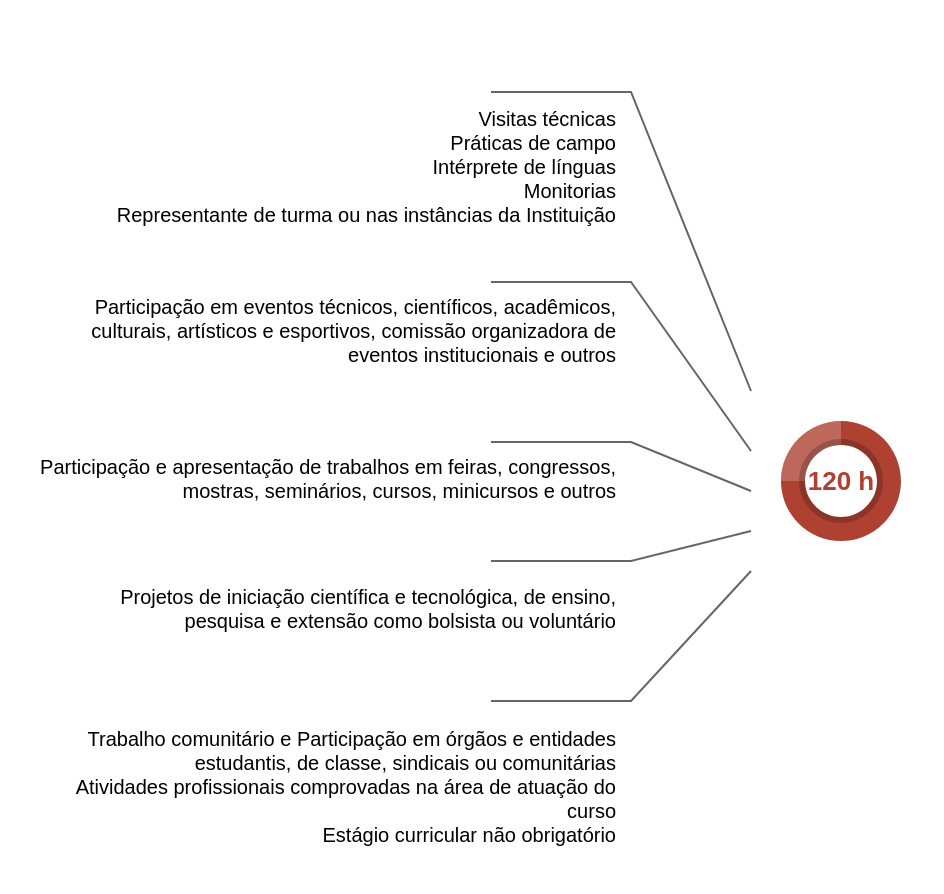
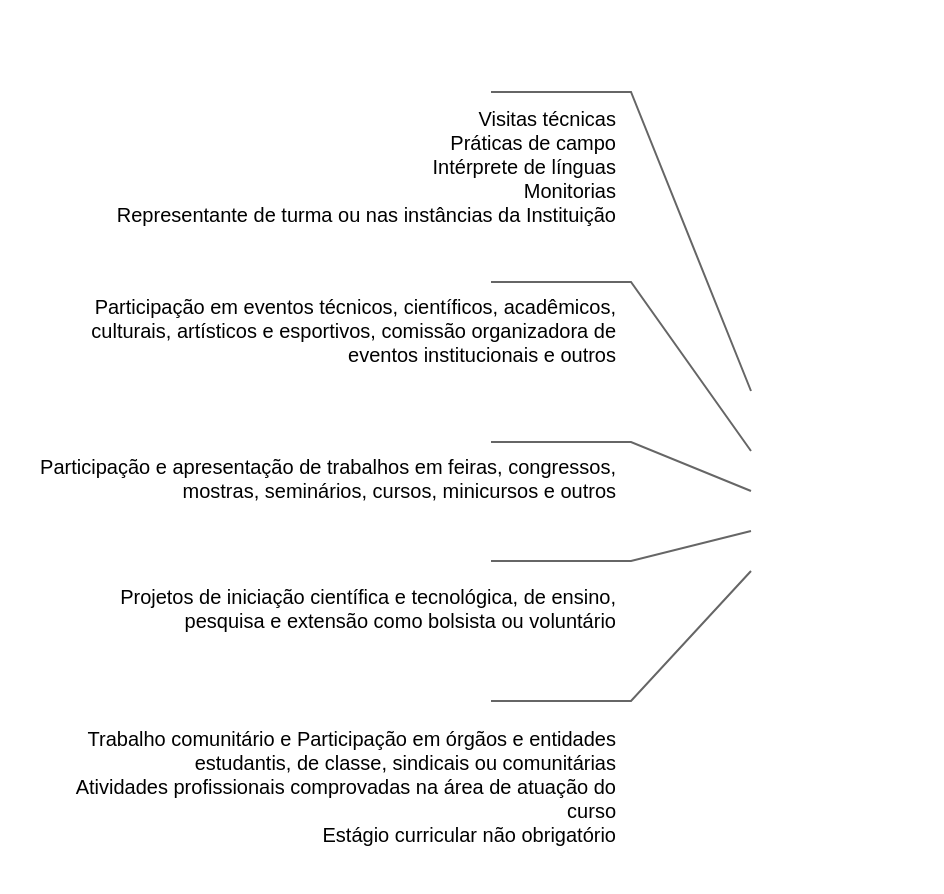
node "120 h": removed
